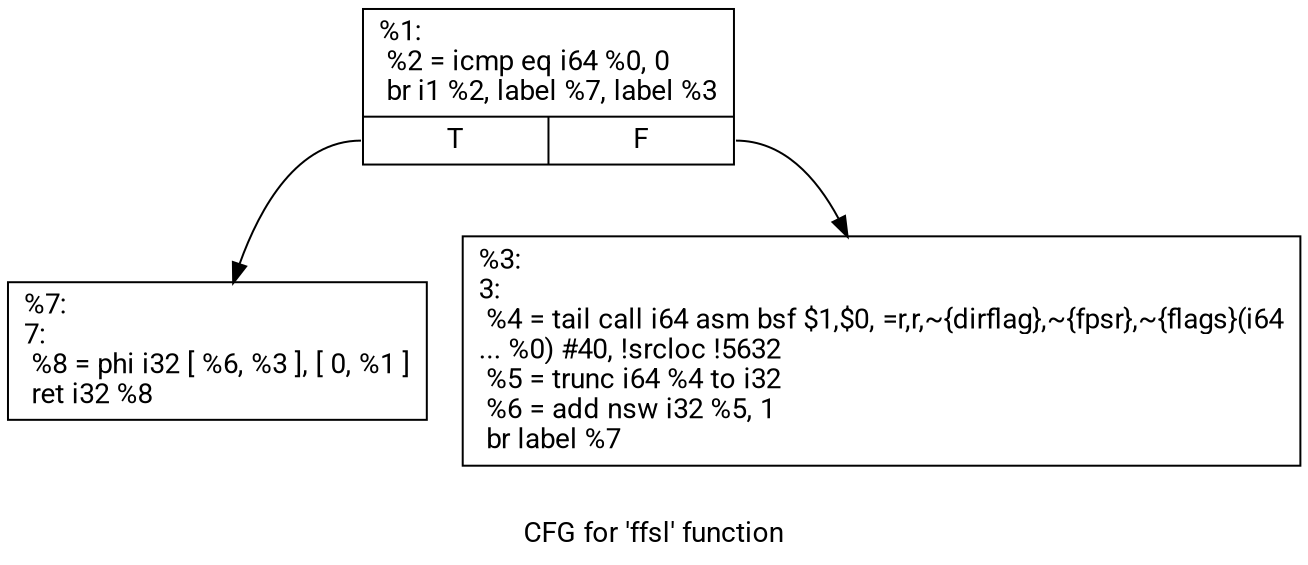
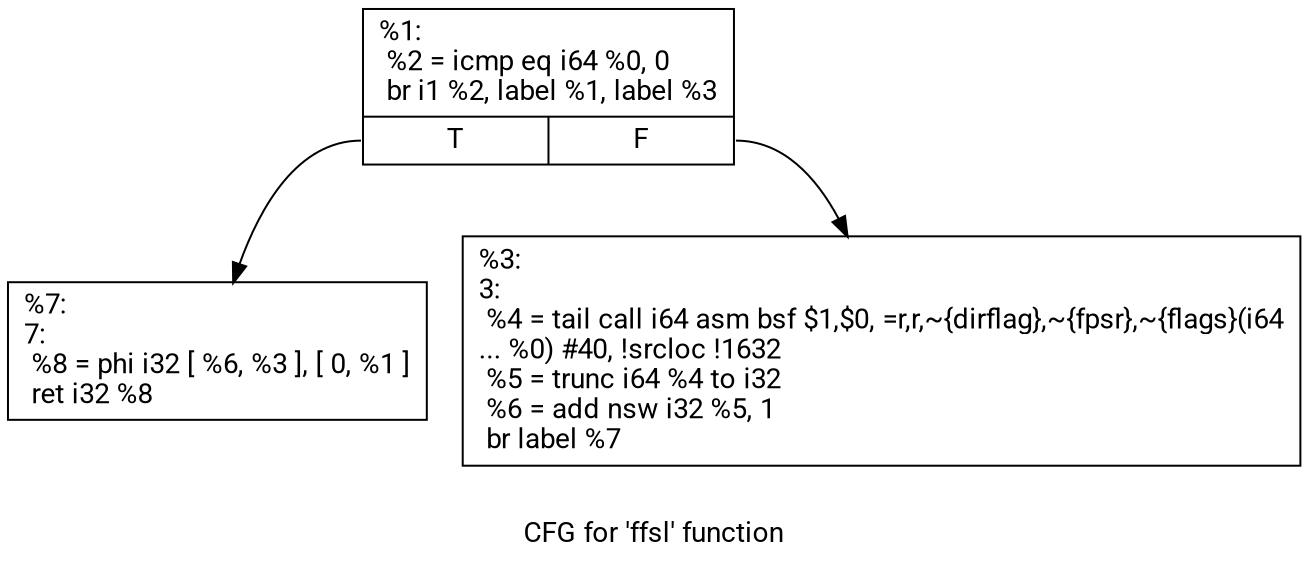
node "%1:": text "br i1 %2, label %7, label %3" -> "br i1 %2, label %1, label %3"
node "%3:": text "... %0) #40, !srcloc !5632" -> "... %0) #40, !srcloc !1632"
